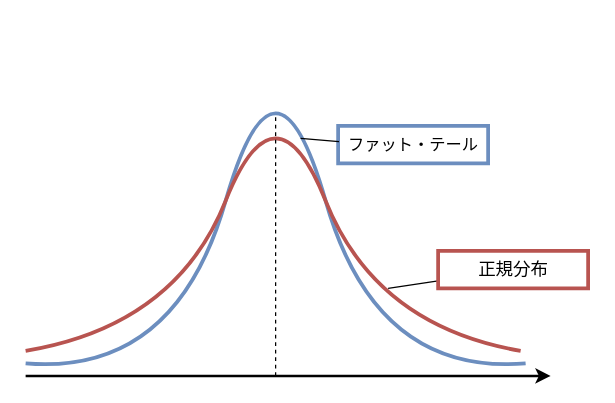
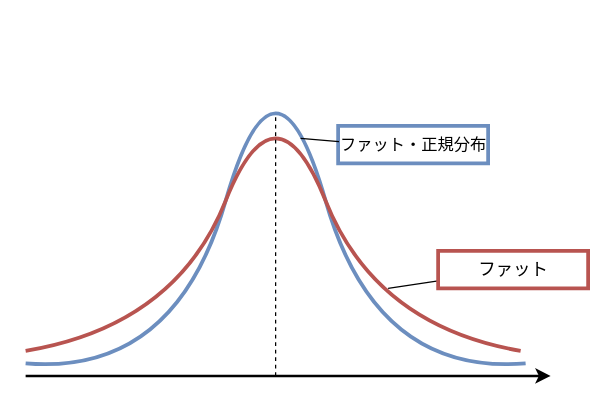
node "ファット・テール": label "ファット・テール" -> "ファット・正規分布"
node "正規分布": label "正規分布" -> "ファット"
